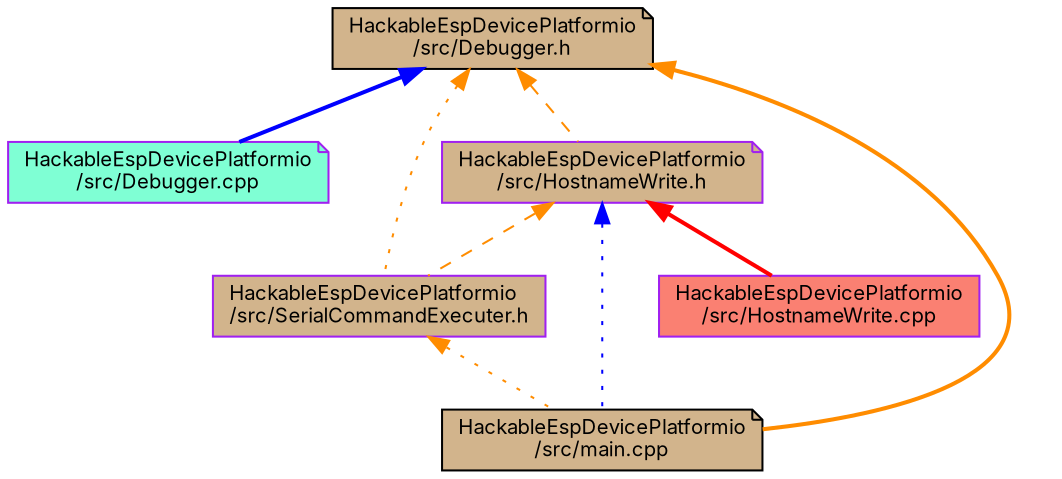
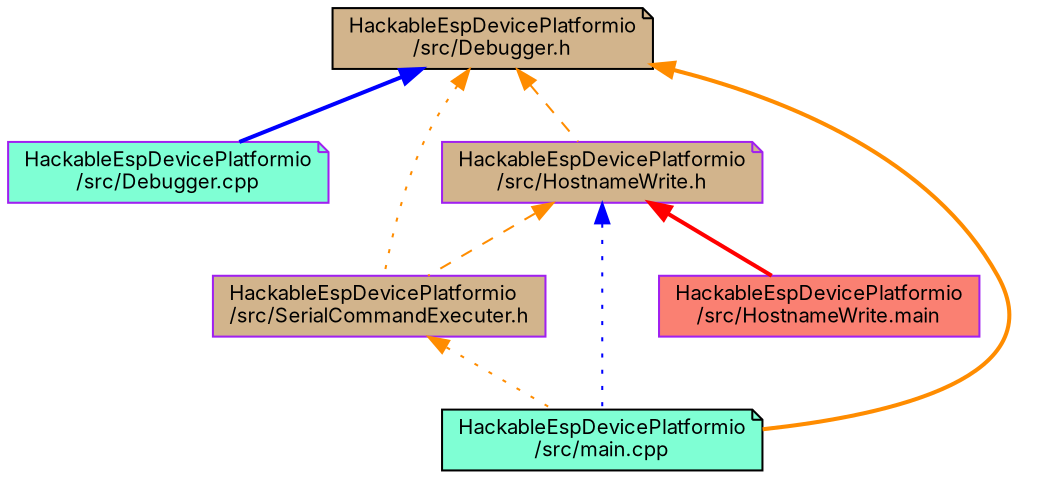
node "HackableEspDevicePlatformio /src/HostnameWrite.cpp": label "HackableEspDevicePlatformio /src/HostnameWrite.cpp" -> "HackableEspDevicePlatformio /src/HostnameWrite.main"
node "HackableEspDevicePlatformio /src/main.cpp": fillcolor tan -> aquamarine
